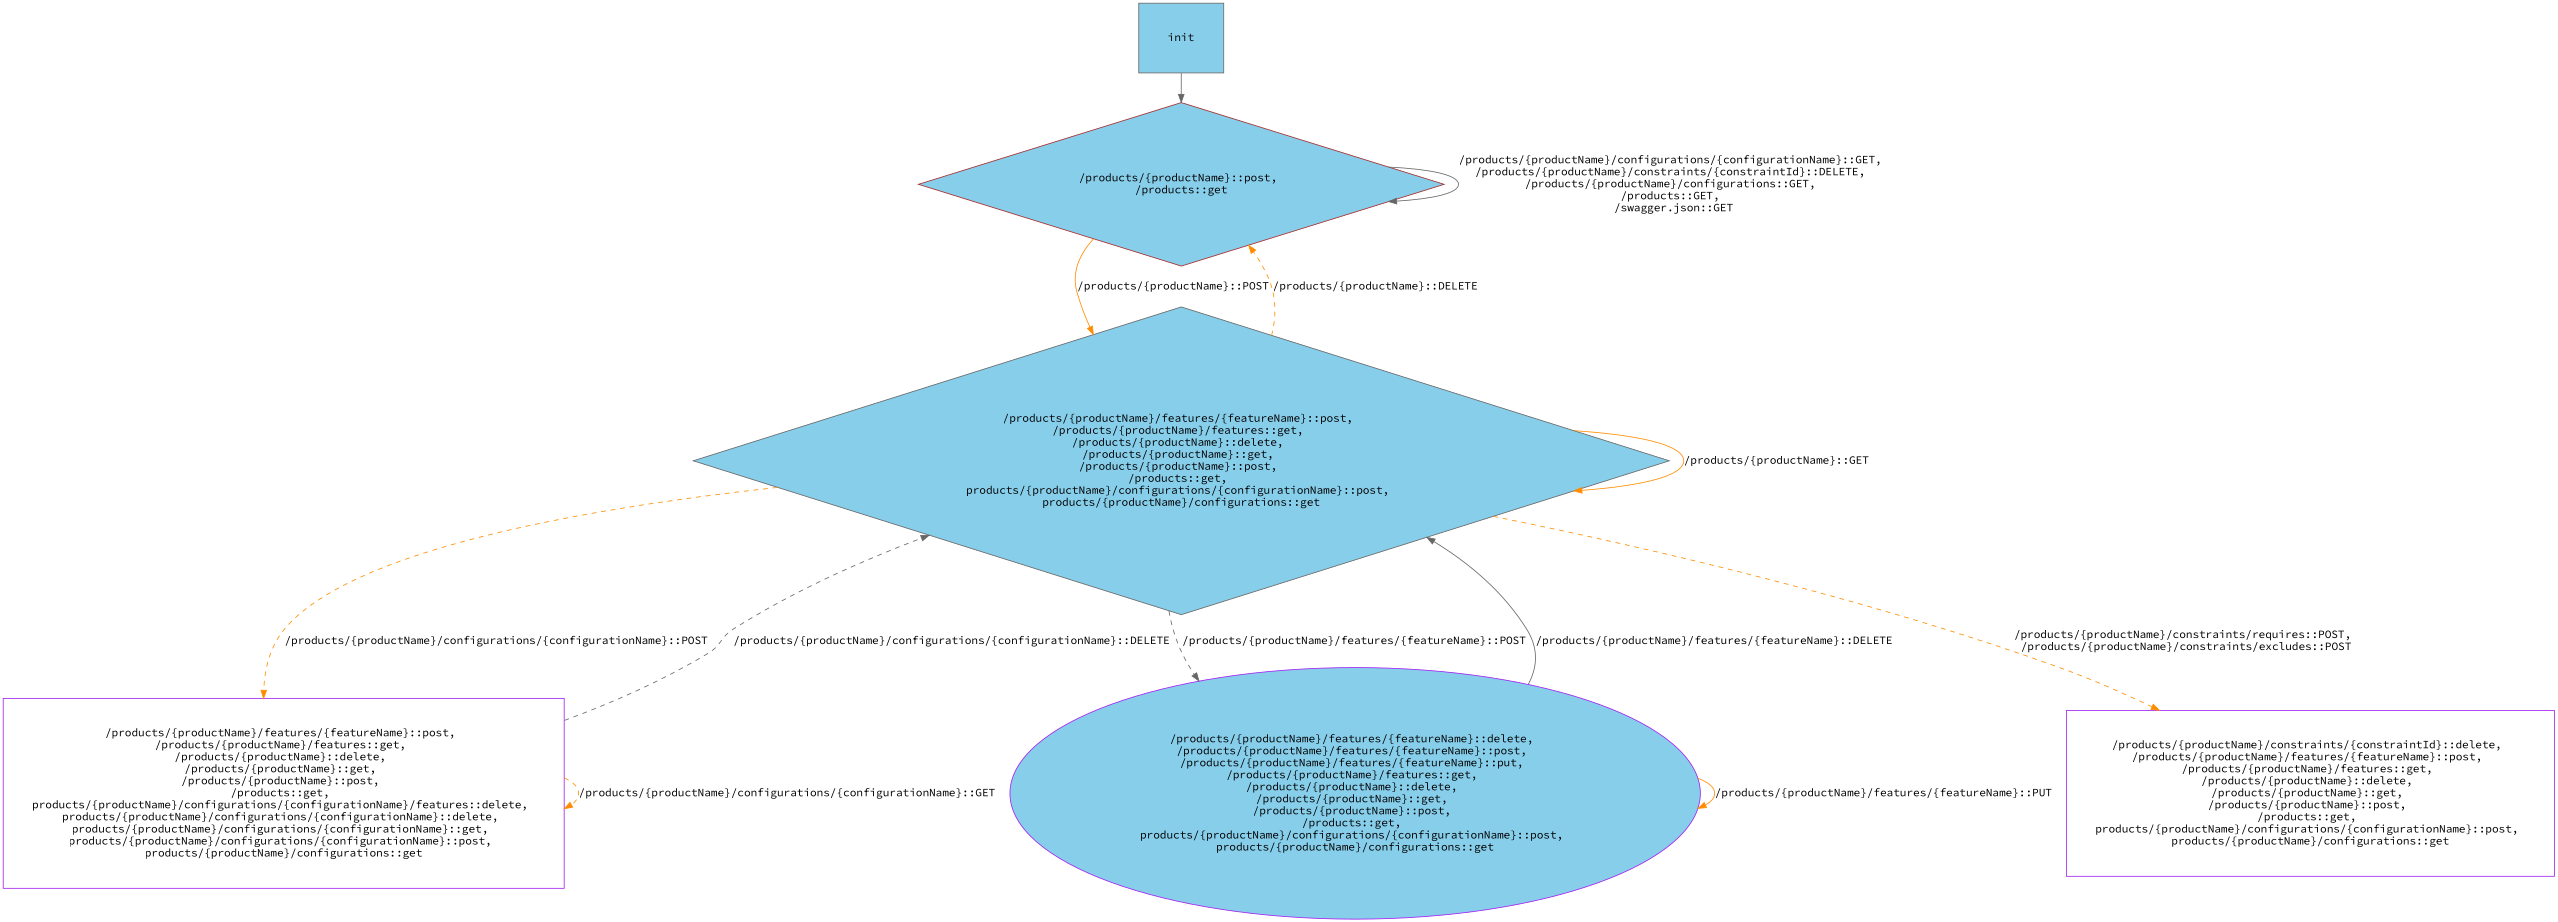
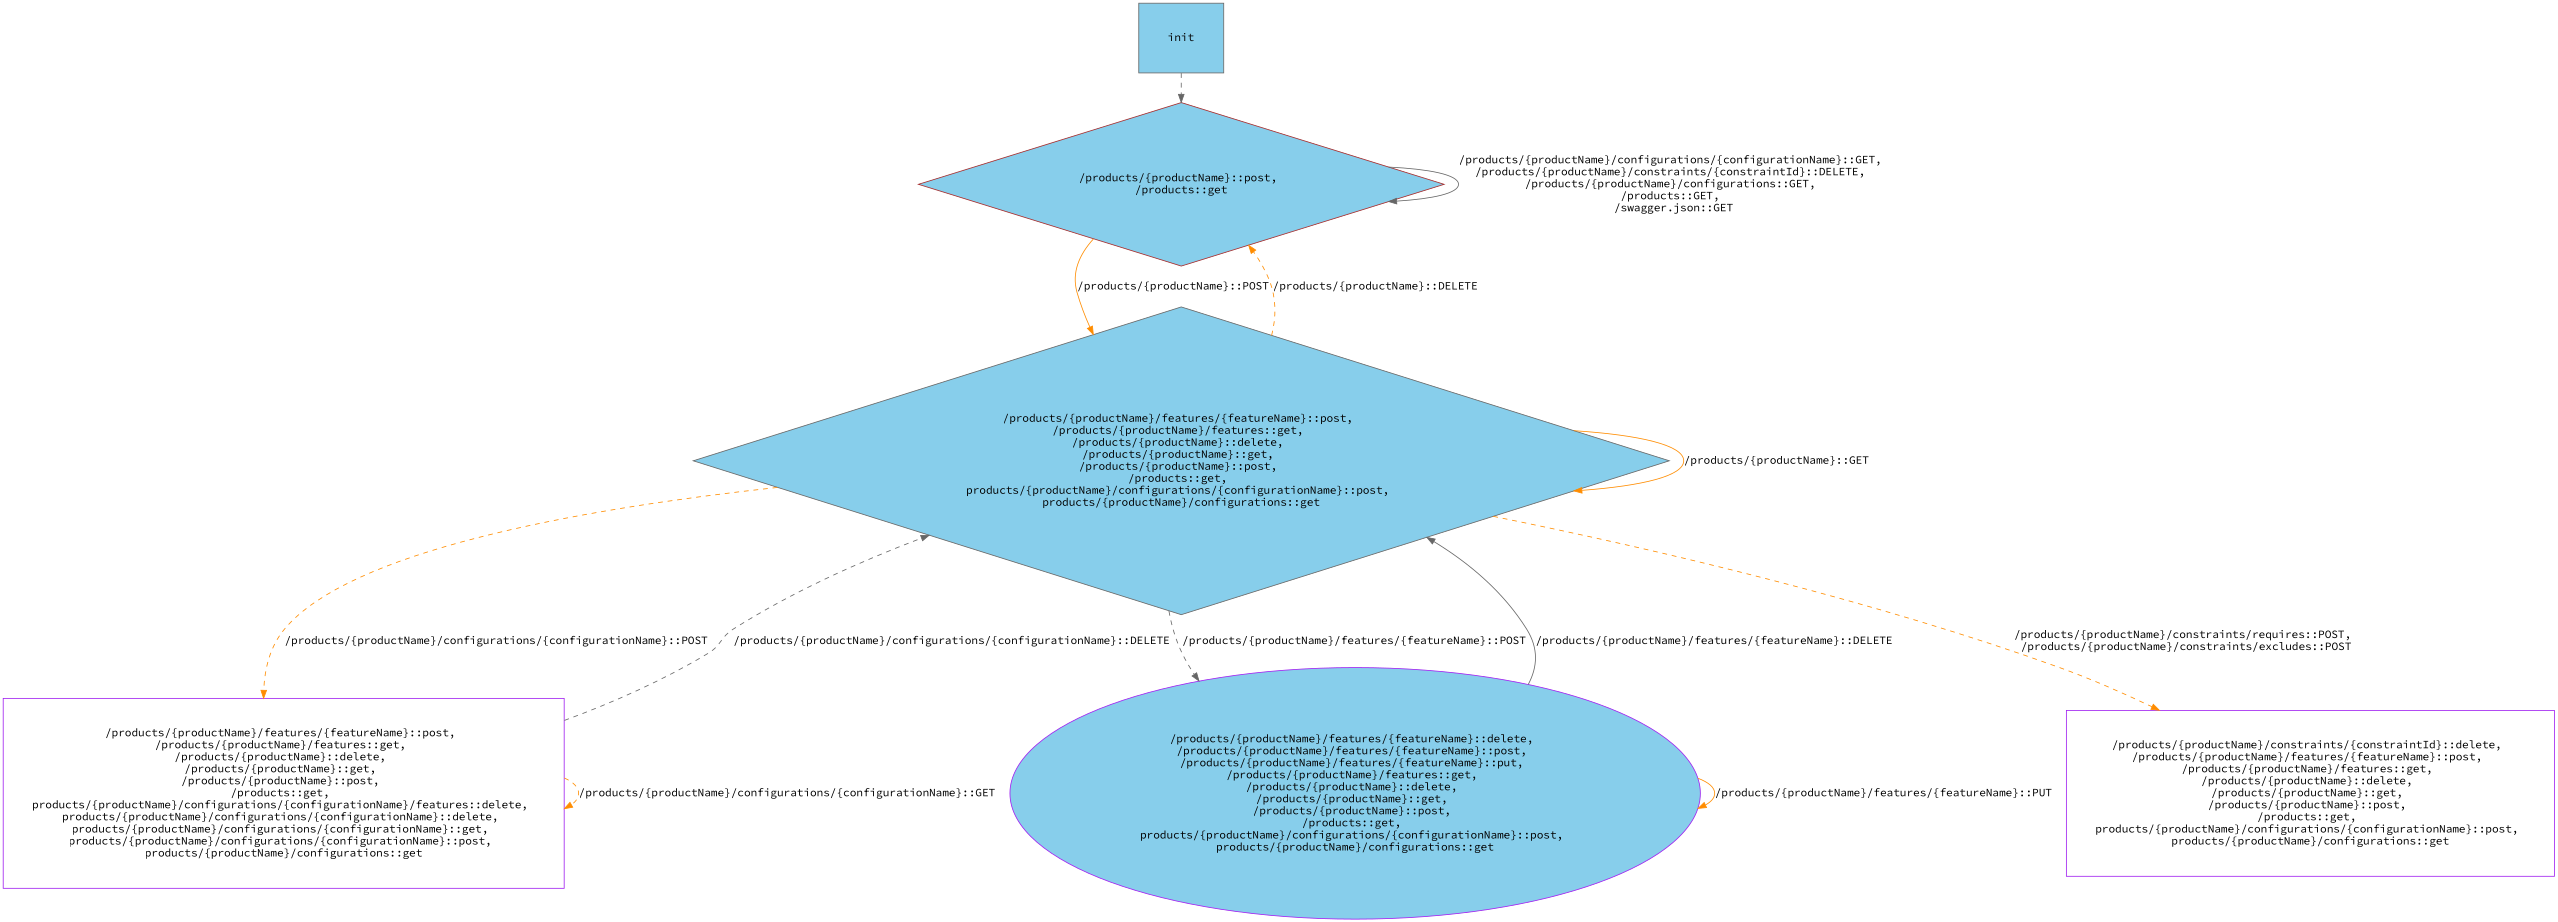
edge "init" -> "/products/{productName}::post, /products::get": style solid -> dashed
